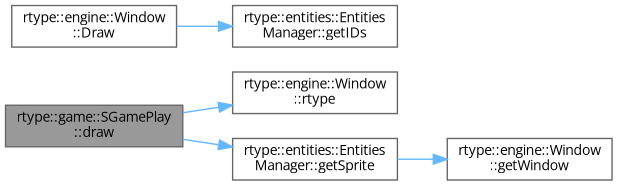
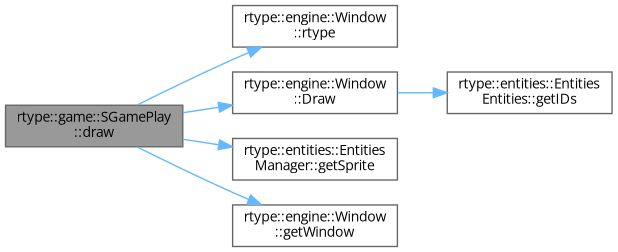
node "rtype::entities::Entities Manager::getIDs": label "rtype::entities::Entities Manager::getIDs" -> "rtype::entities::Entities Entities::getIDs"
edge "rtype::game::SGamePlay ::draw" -> "rtype::engine::Window ::Draw": added
edge "rtype::entities::Entities Manager::getSprite" -> "rtype::engine::Window ::getWindow": now "rtype::game::SGamePlay ::draw" -> "rtype::engine::Window ::getWindow"
